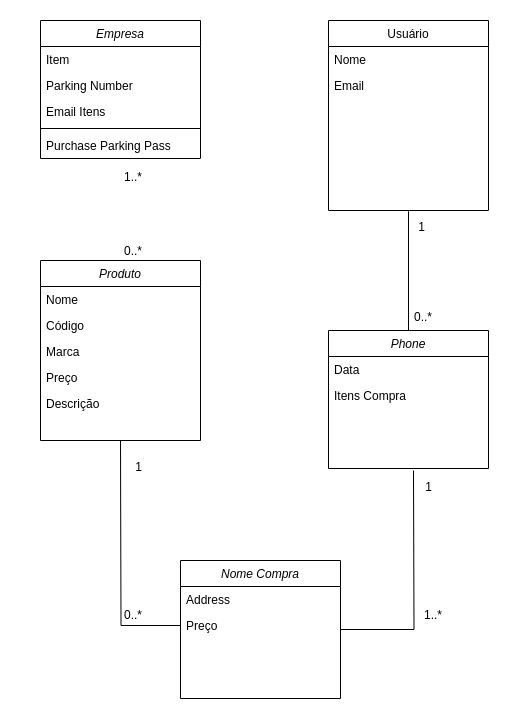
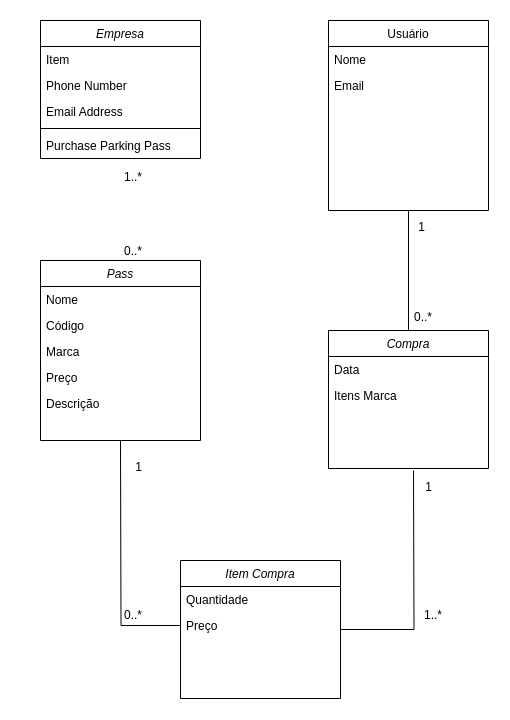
node "Parking Number": label "Parking Number" -> "Phone Number"
node "Email Itens": label "Email Itens" -> "Email Address"
node "Produto": label "Produto" -> "Pass"
node "Phone": label "Phone" -> "Compra"
node "Itens Compra": label "Itens Compra" -> "Itens Marca"
node "Nome Compra": label "Nome Compra" -> "Item Compra"
node "Address": label "Address" -> "Quantidade"
